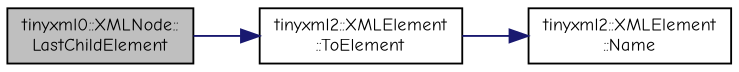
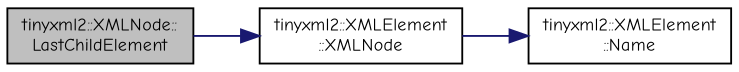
node "tinyxml0::XMLNode:: LastChildElement": label "tinyxml0::XMLNode:: LastChildElement" -> "tinyxml2::XMLNode:: LastChildElement"
node "tinyxml2::XMLElement ::ToElement": label "tinyxml2::XMLElement ::ToElement" -> "tinyxml2::XMLElement ::XMLNode"
